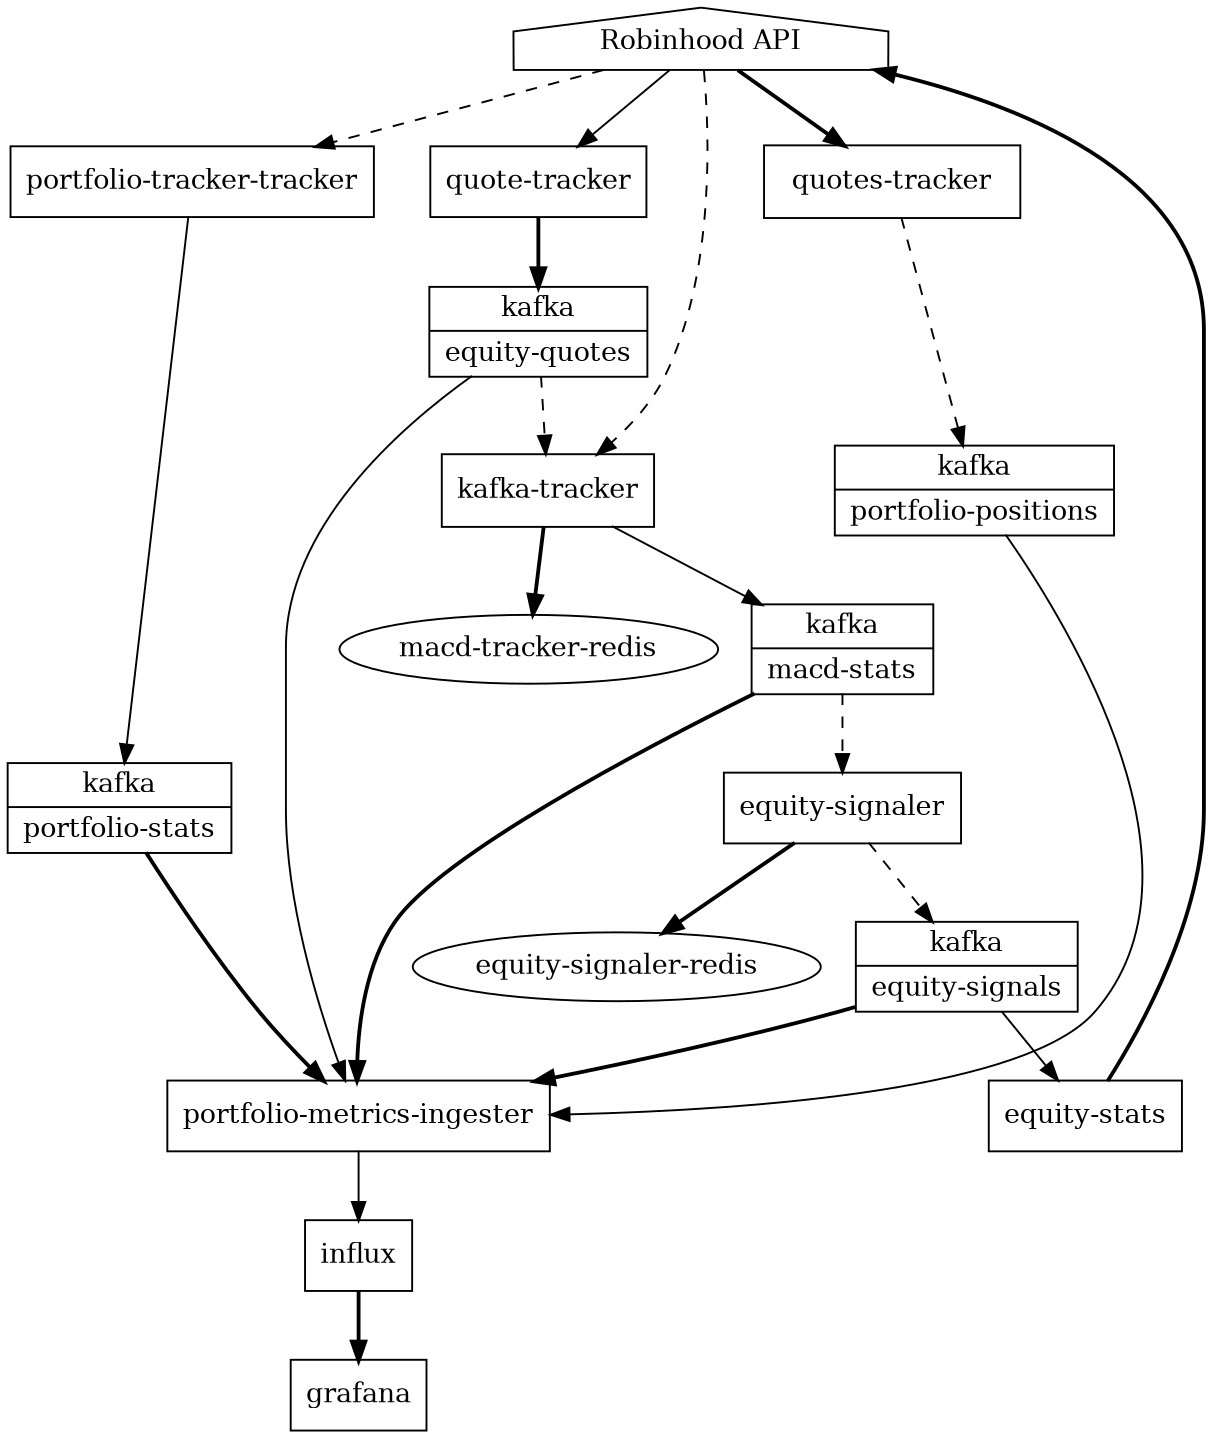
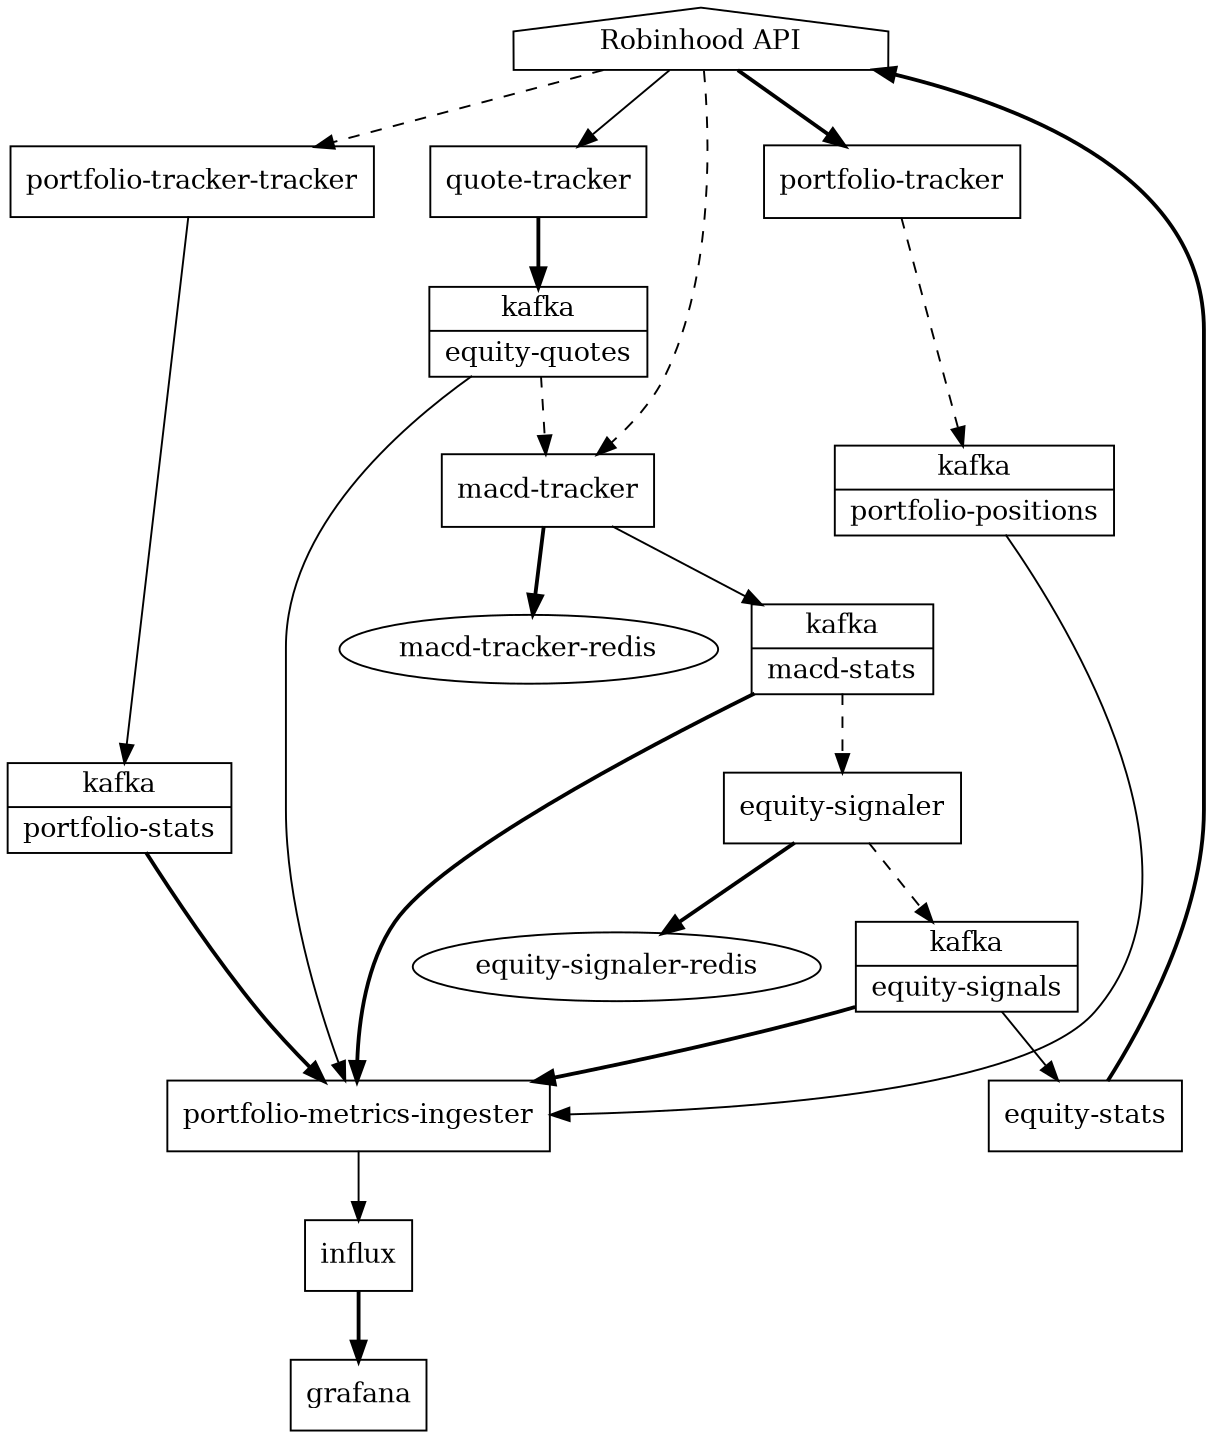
node "quotes-tracker": label "quotes-tracker" -> "portfolio-tracker"
node "kafka-tracker": label "kafka-tracker" -> "macd-tracker"
